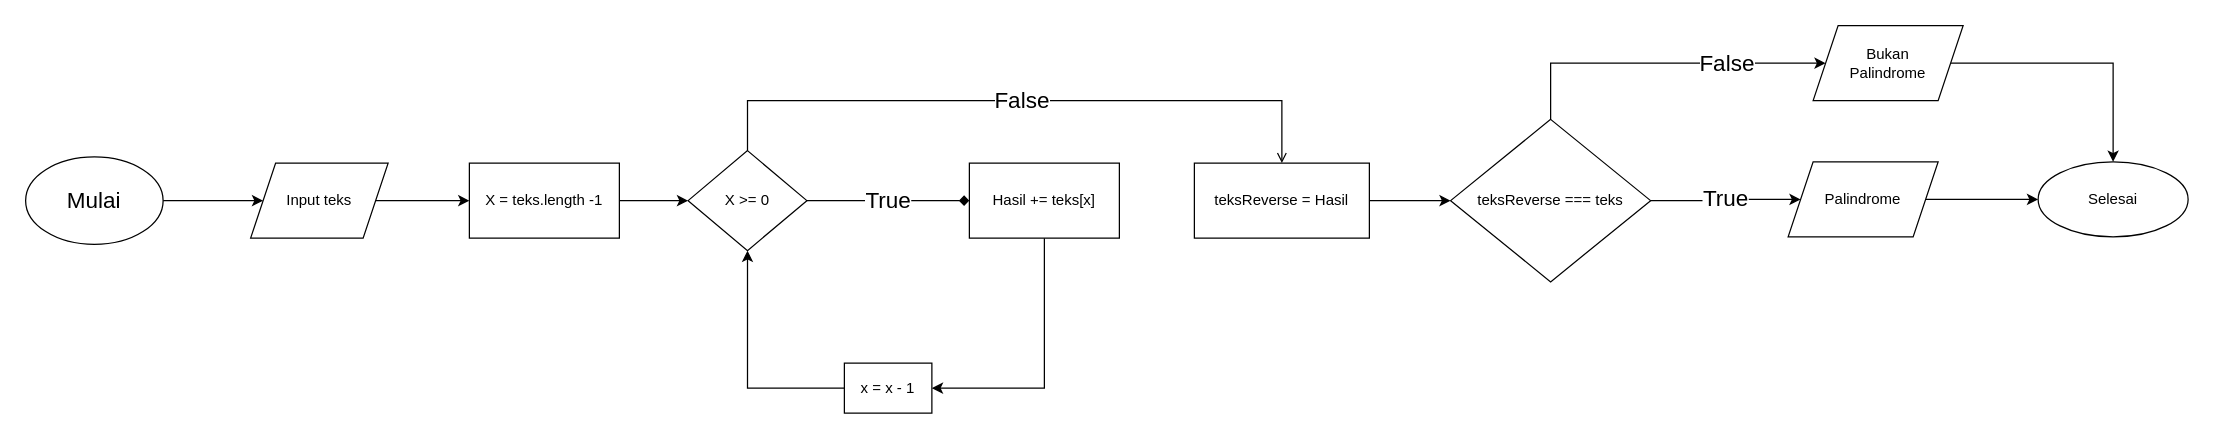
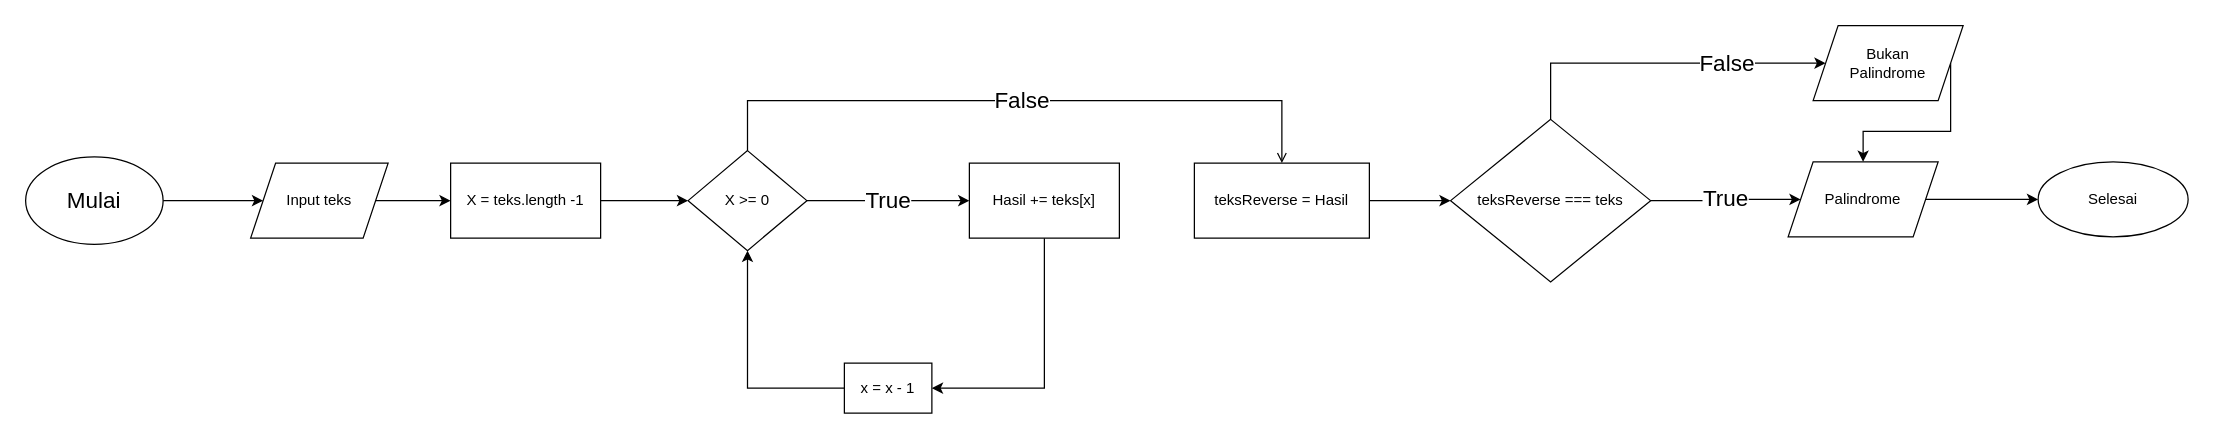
edge "Bukan Palindrome" -> "Selesai": now "Bukan Palindrome" -> "Palindrome"
node "X = teks.length -1": moved (544, 201) -> (526, 201)
edge "X >= 0" -> "Hasil += teks[x]": arrowhead diamond -> classic
